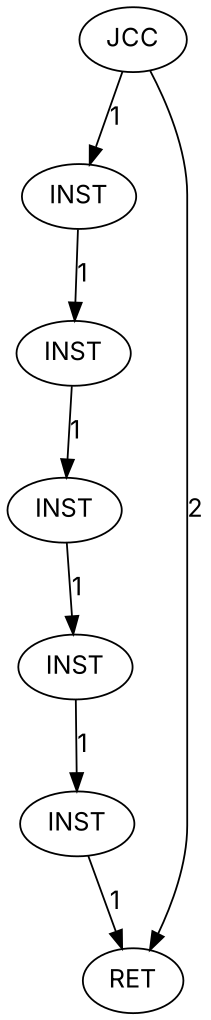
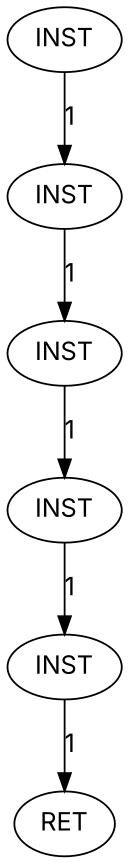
node "JCC": removed
